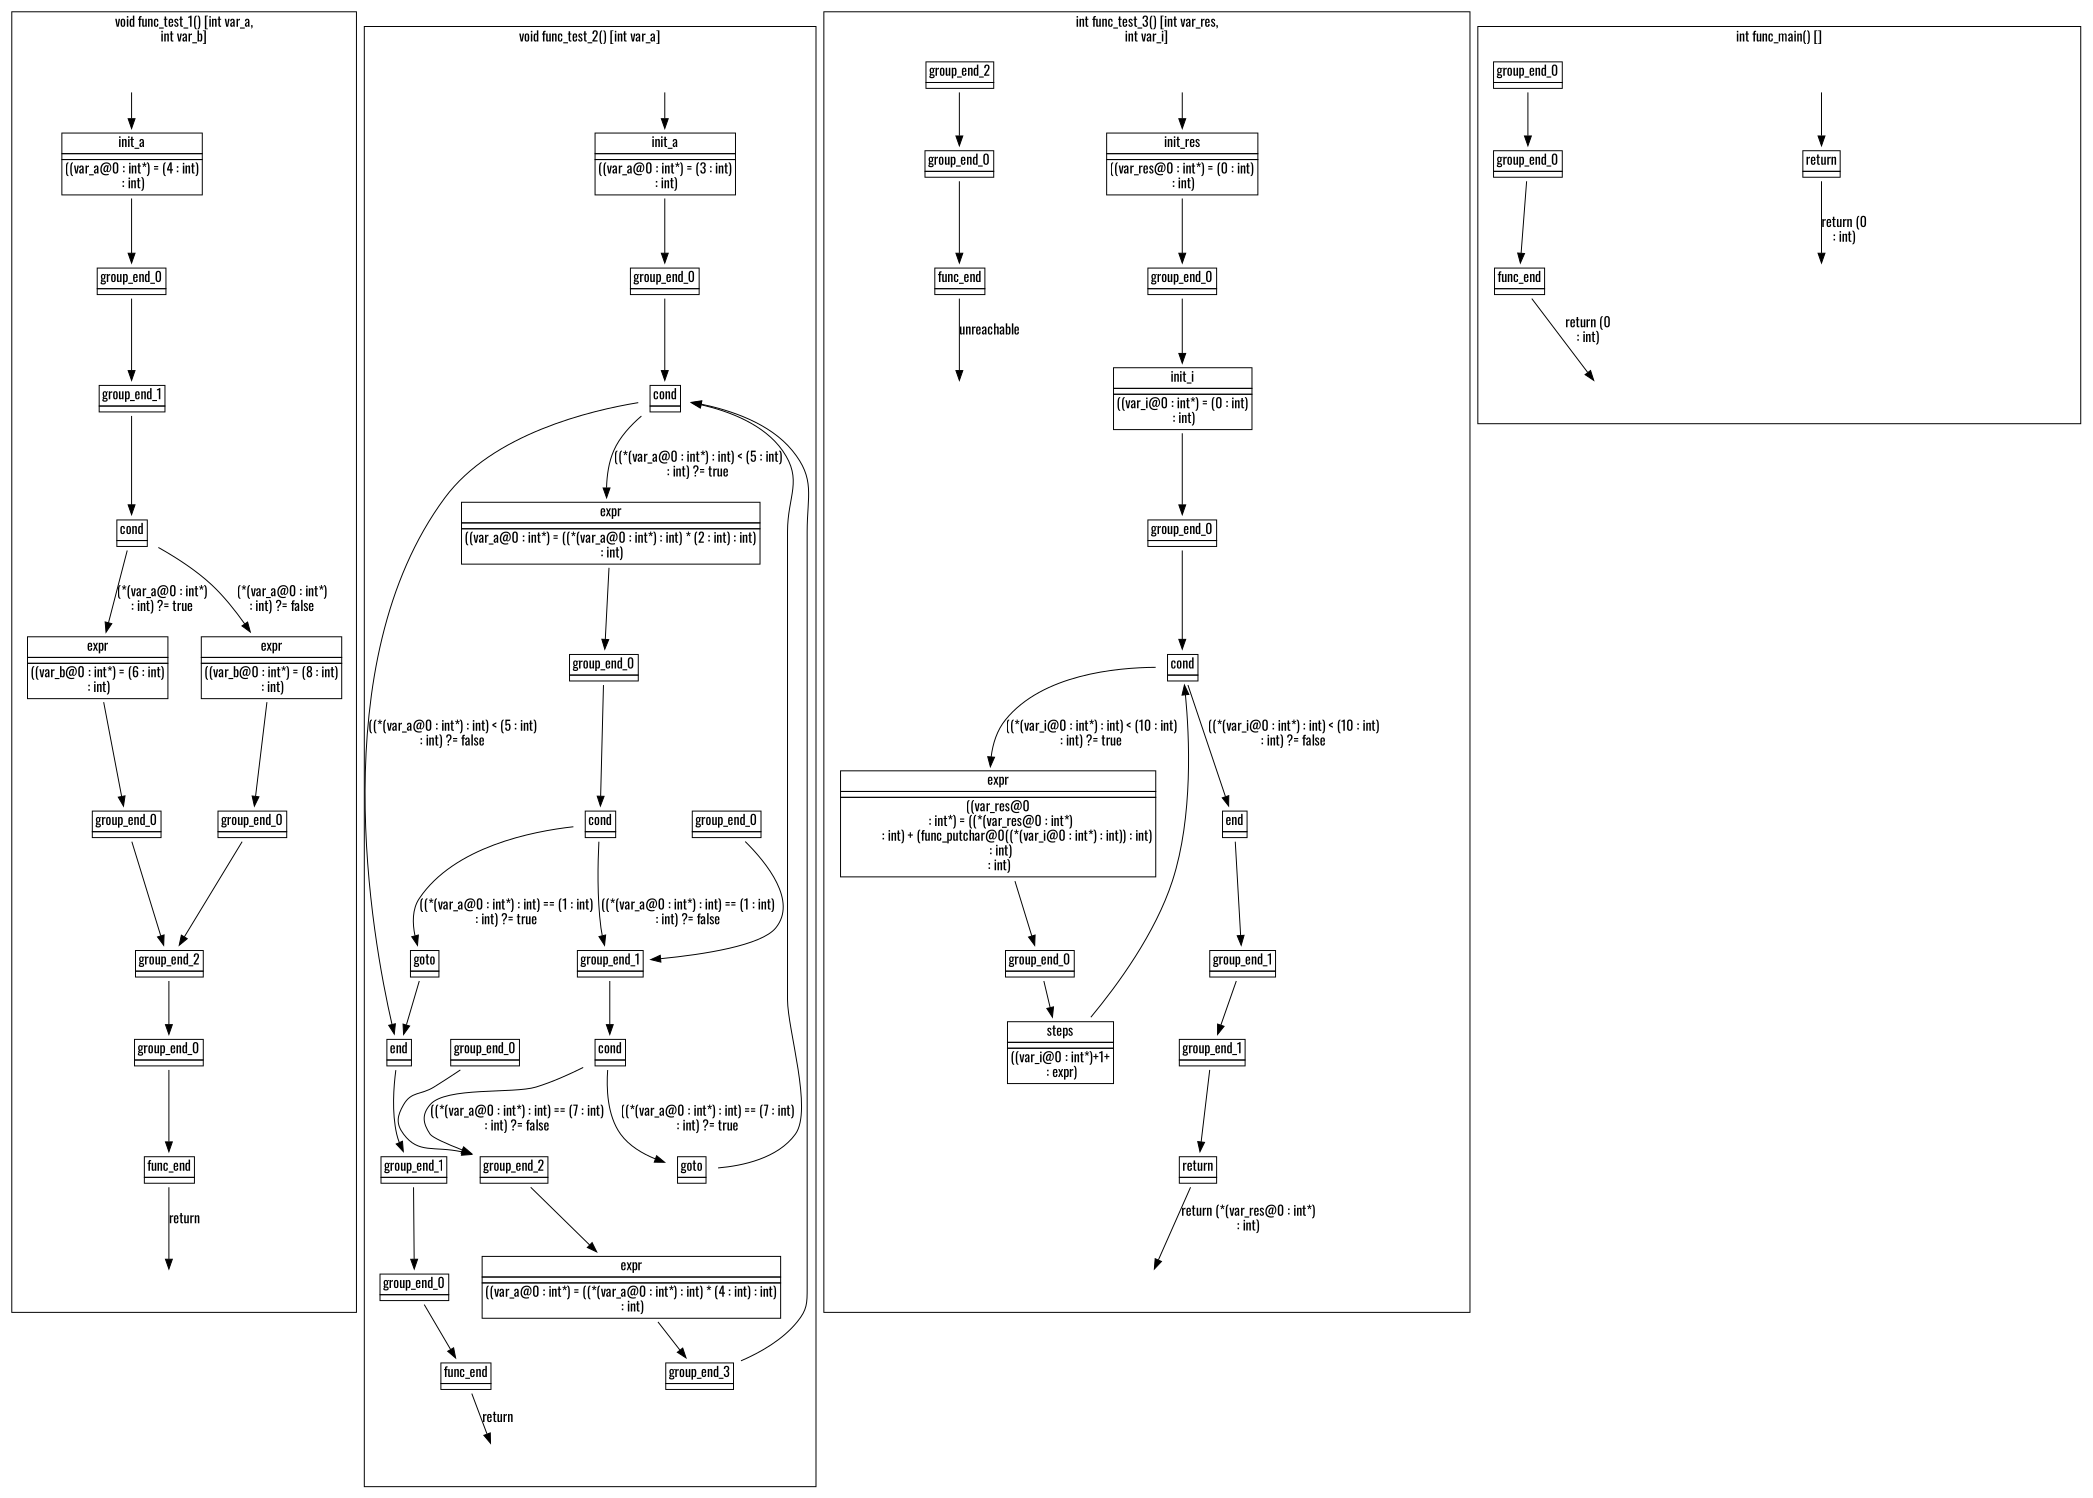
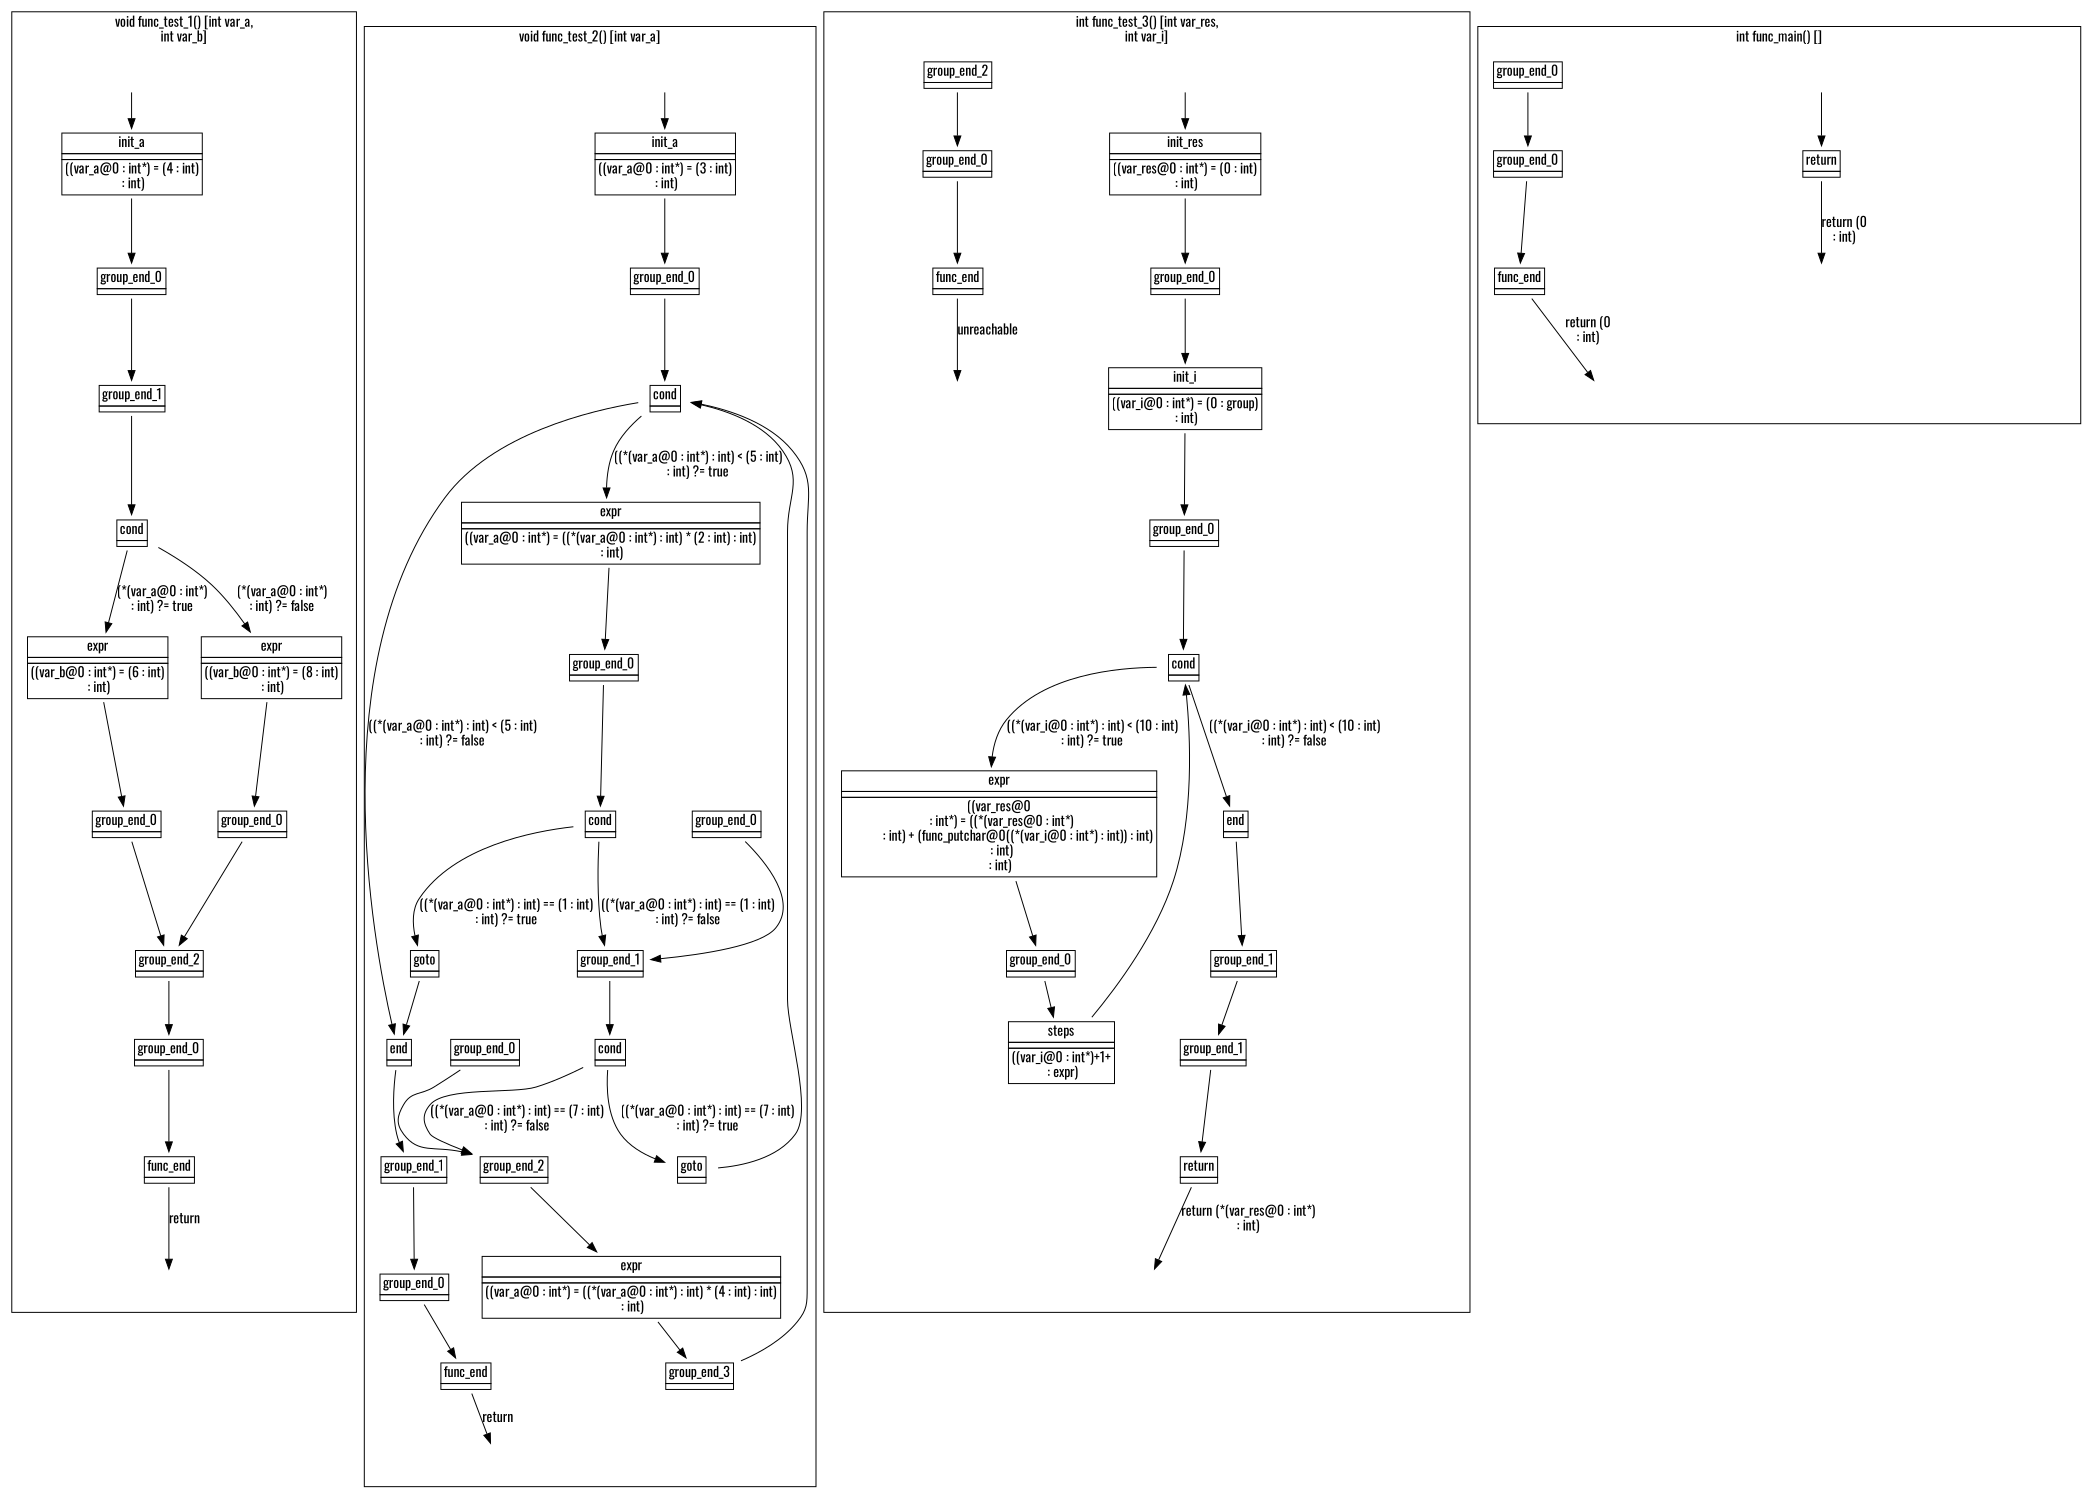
node "init_i": text "((var_i@0 : int*) = (0 : int)" -> "((var_i@0 : int*) = (0 : group)"
